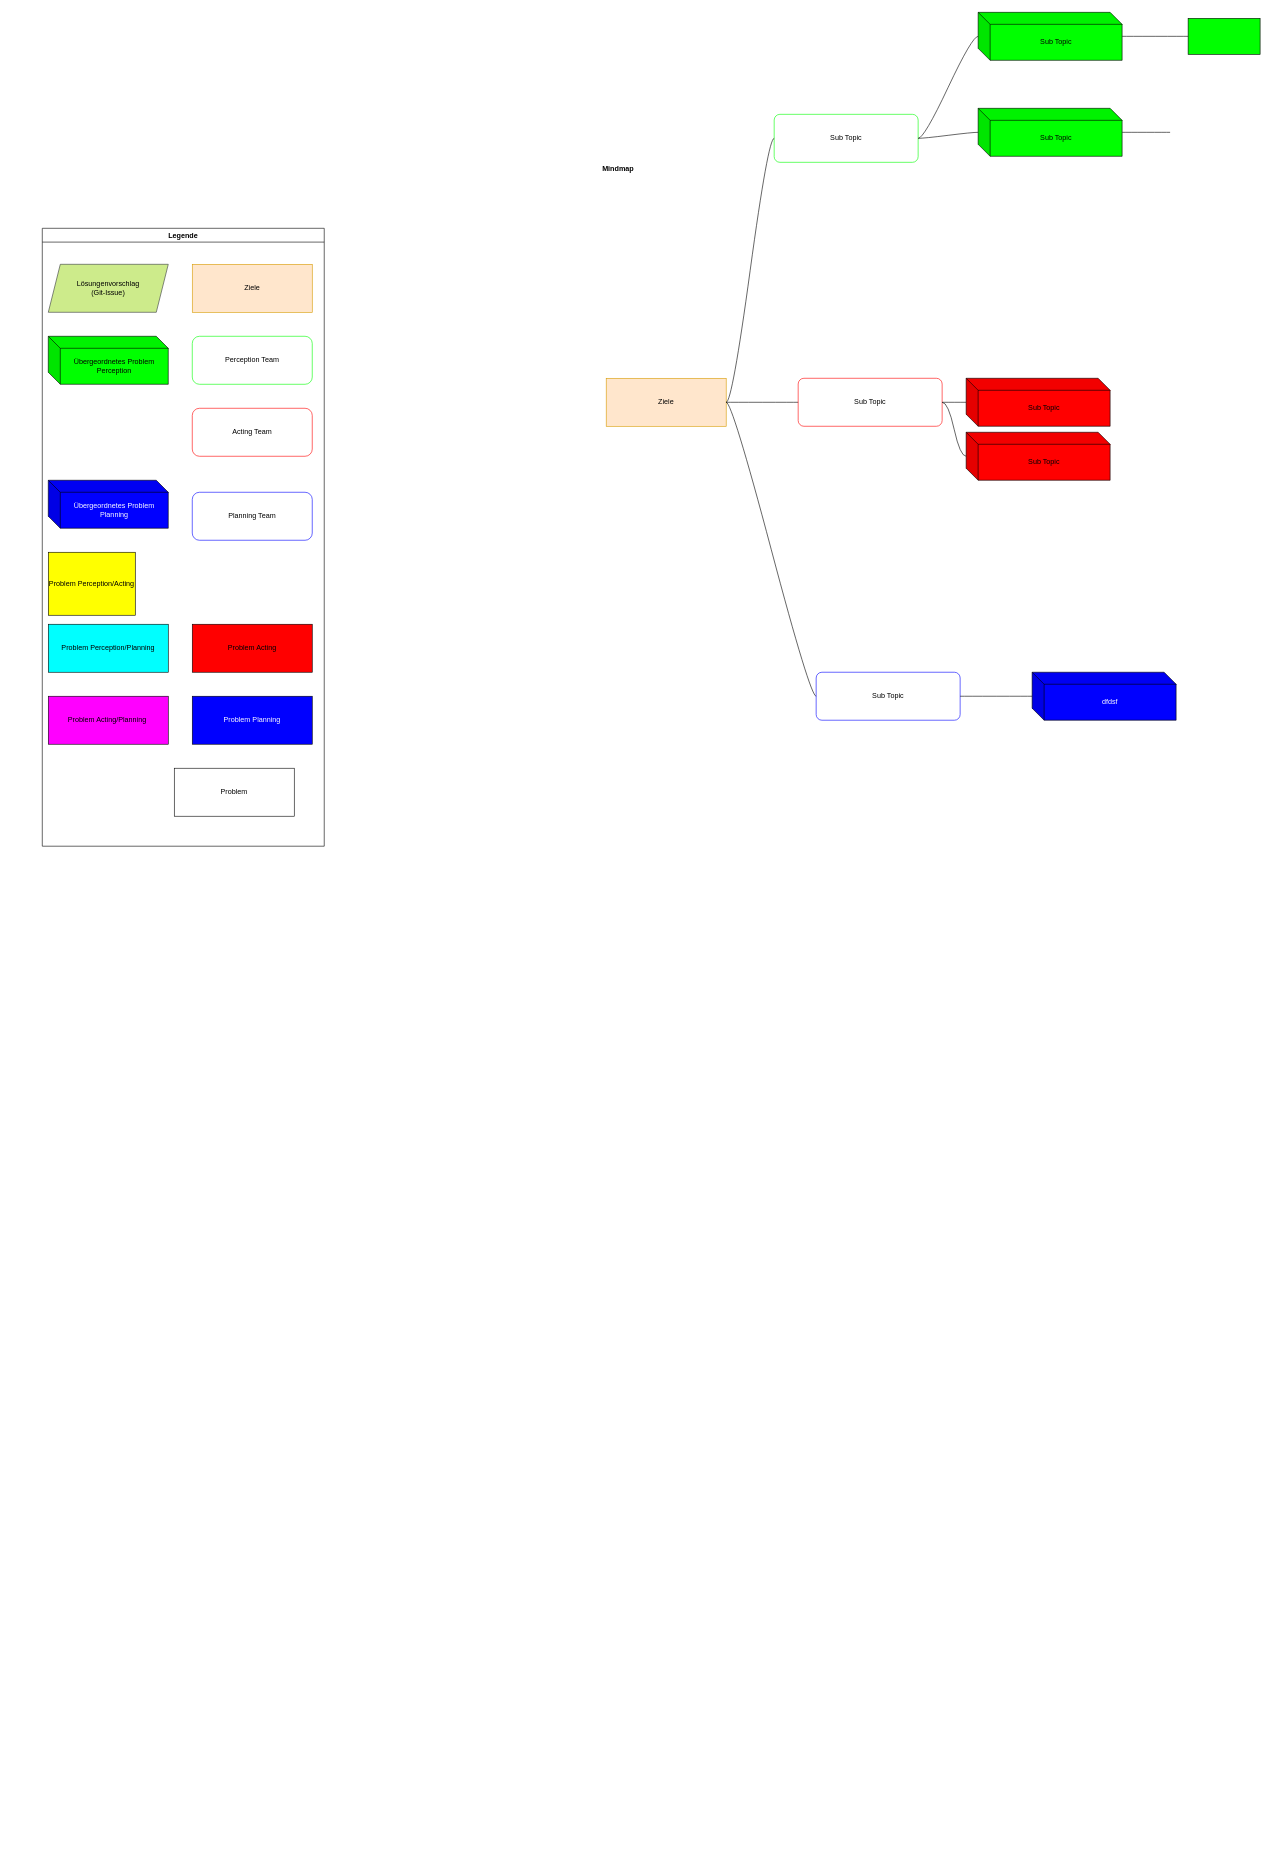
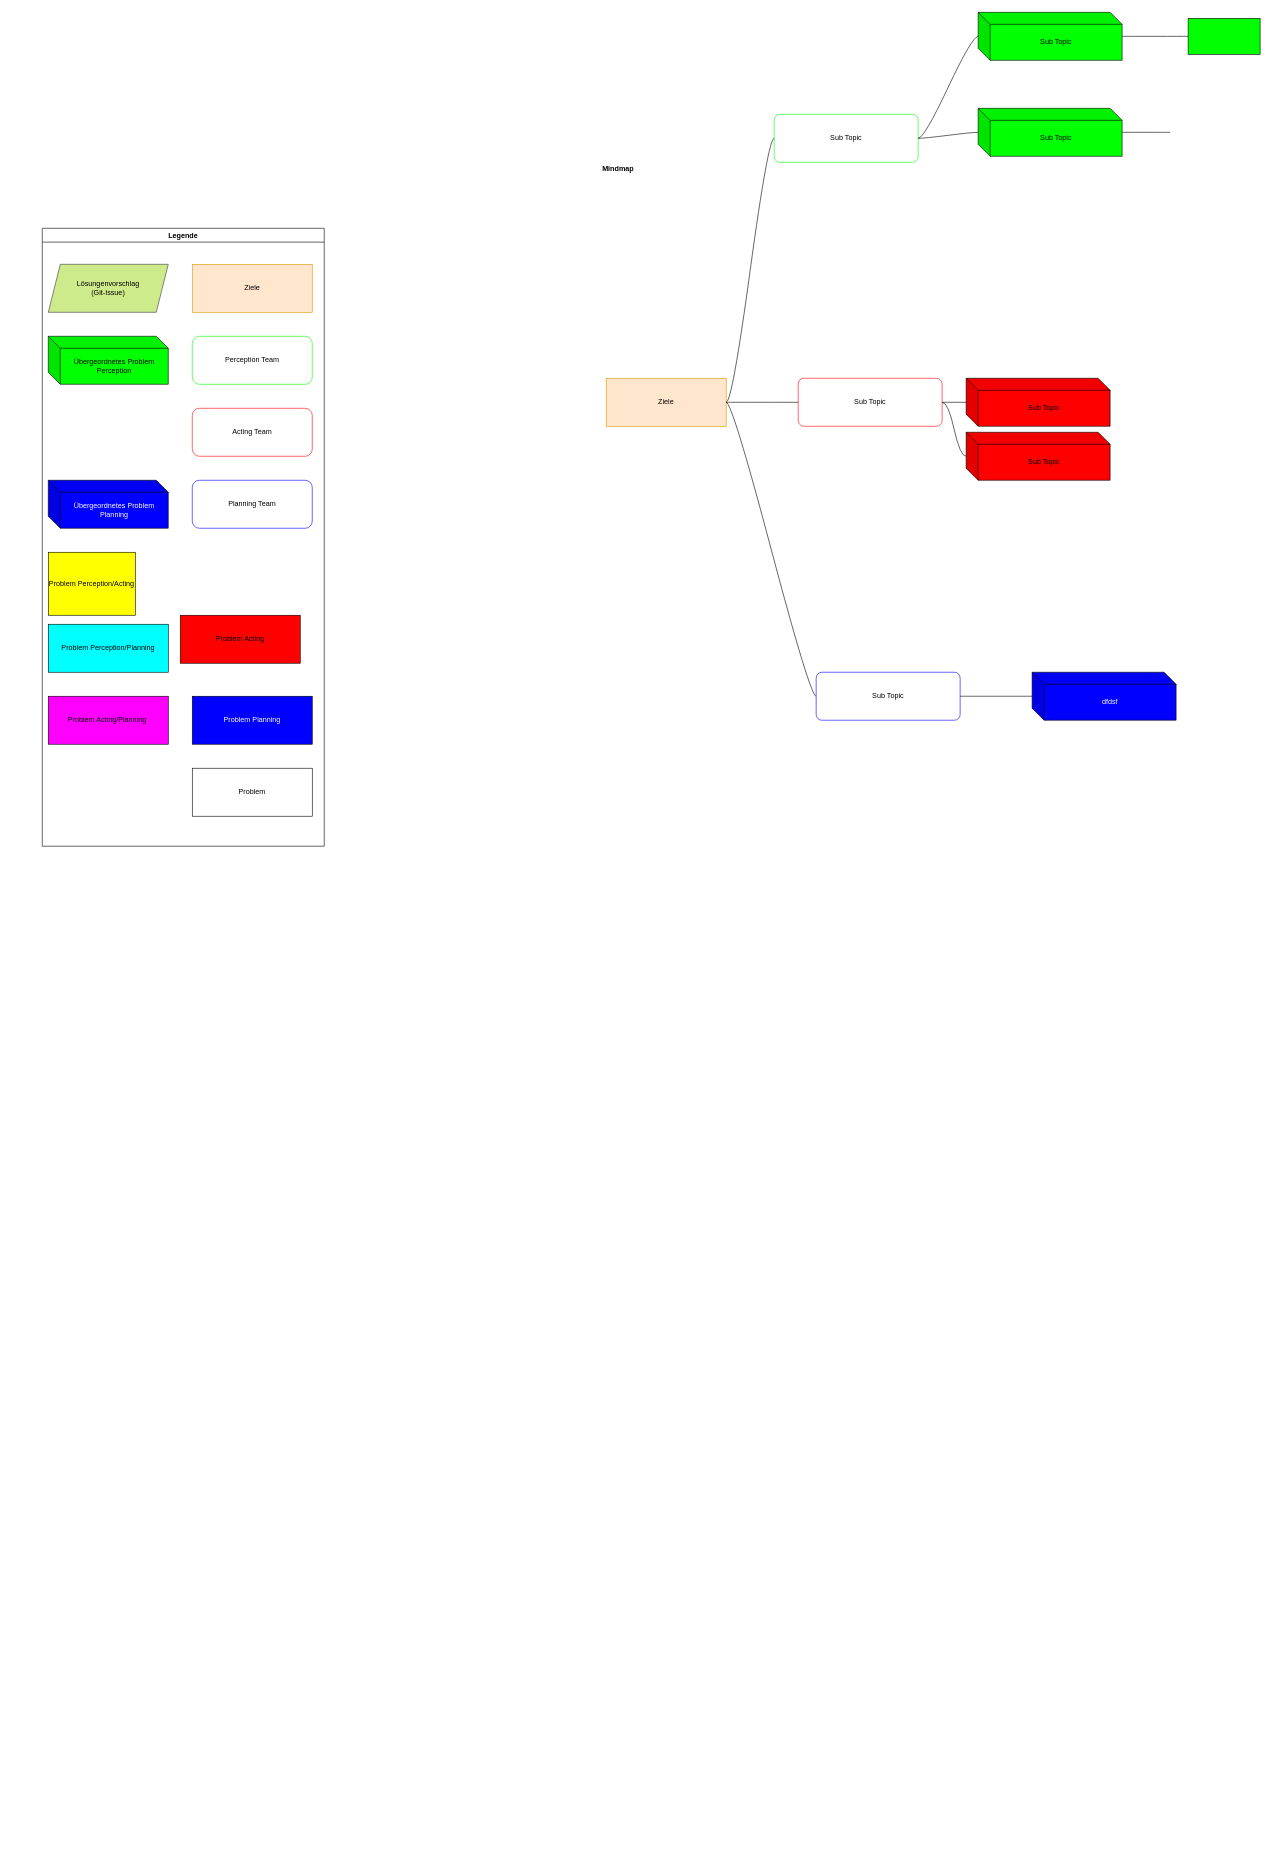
node "Planning Team": moved (252, 516) -> (252, 504)
node "Problem Acting": moved (252, 648) -> (240, 639)
node "Problem": moved (234, 792) -> (252, 792)
